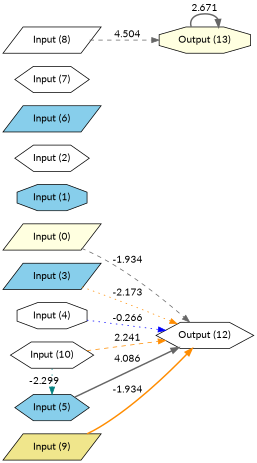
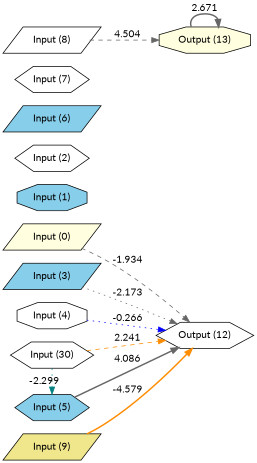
edge "Input (3)" -> "Output (12)": color darkorange -> gray40
node "Input (10)": label "Input (10)" -> "Input (30)"
edge "Input (9)" -> "Output (12)": label "-1.934" -> "-4.579"
